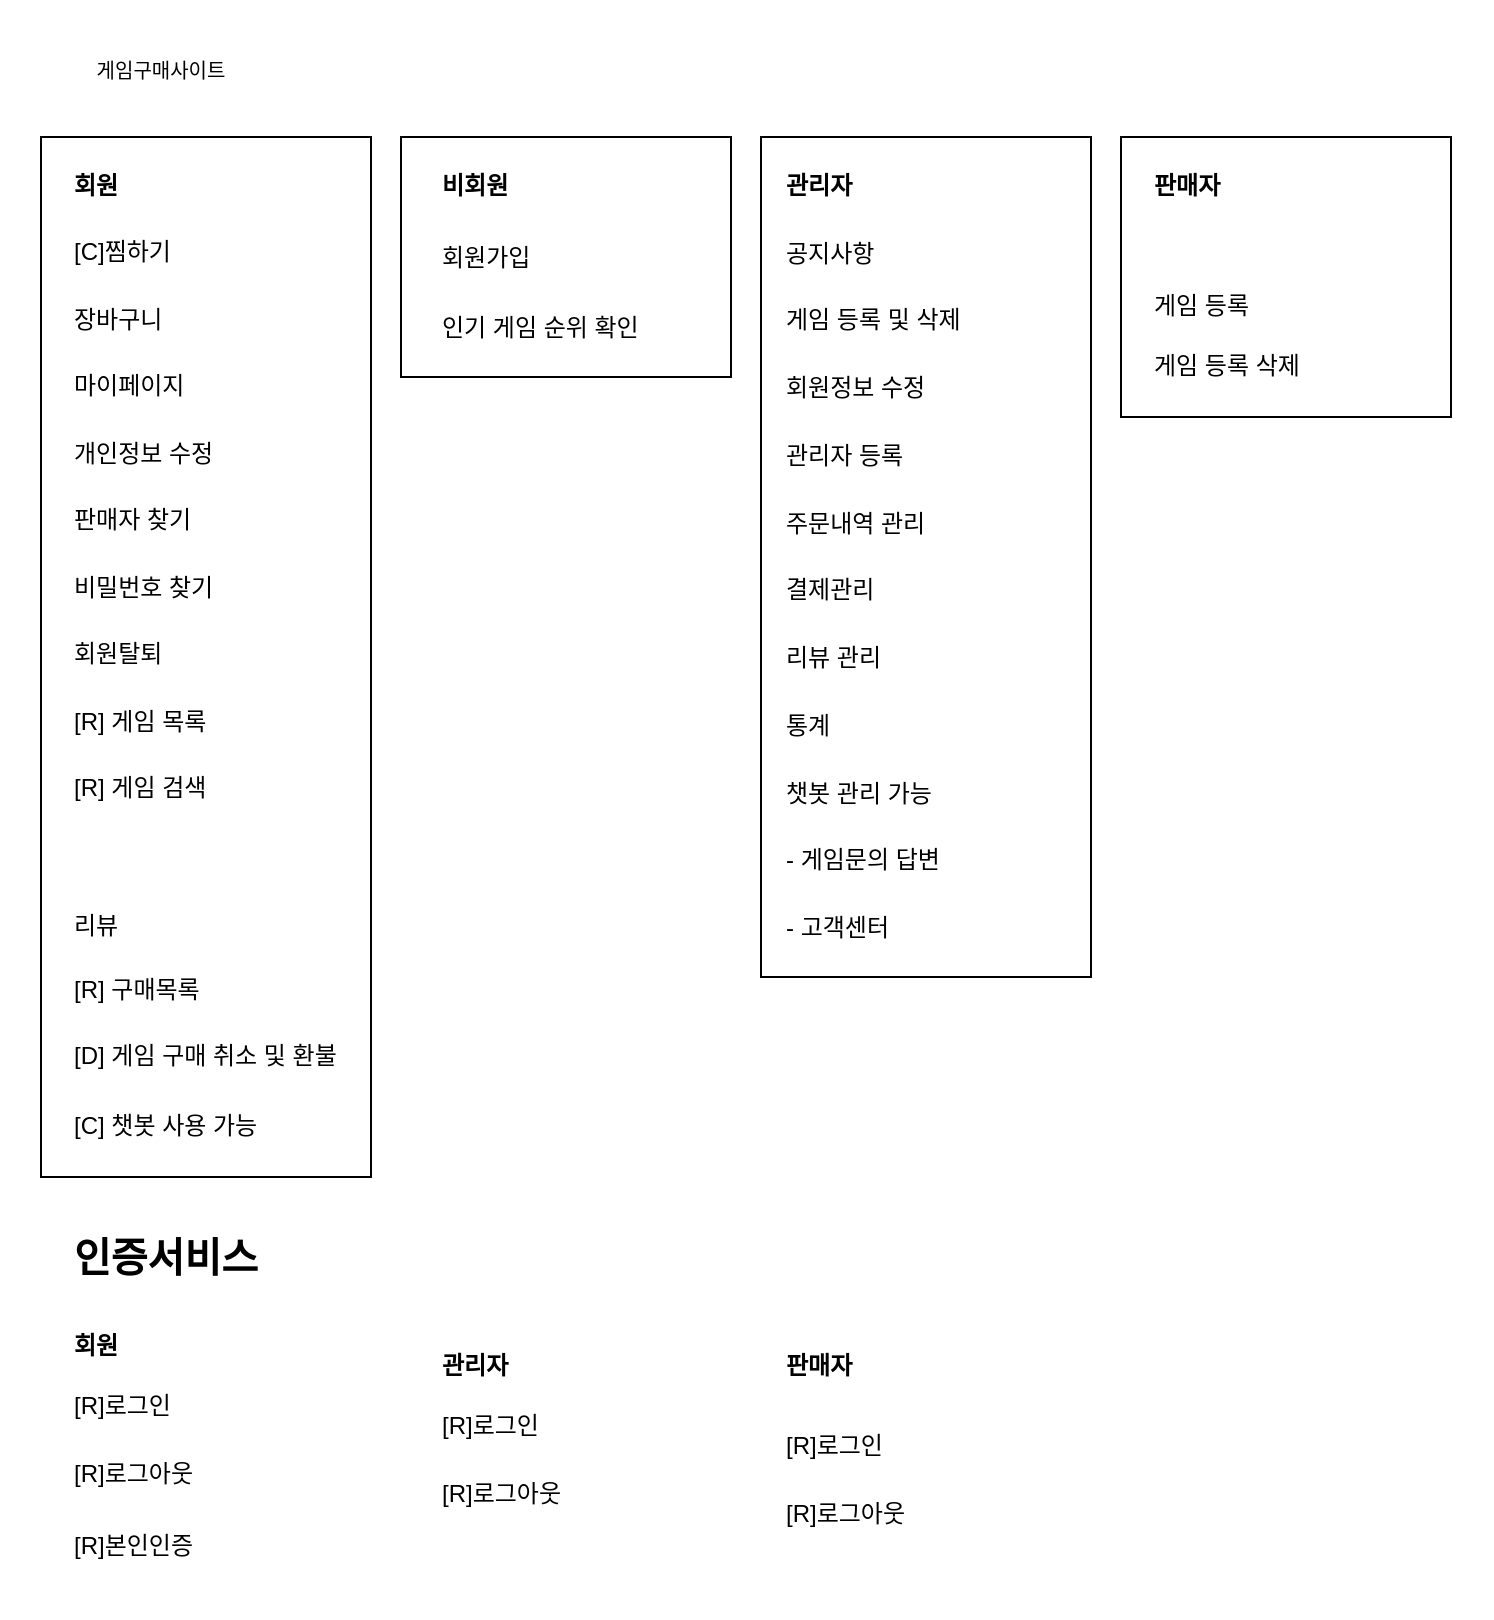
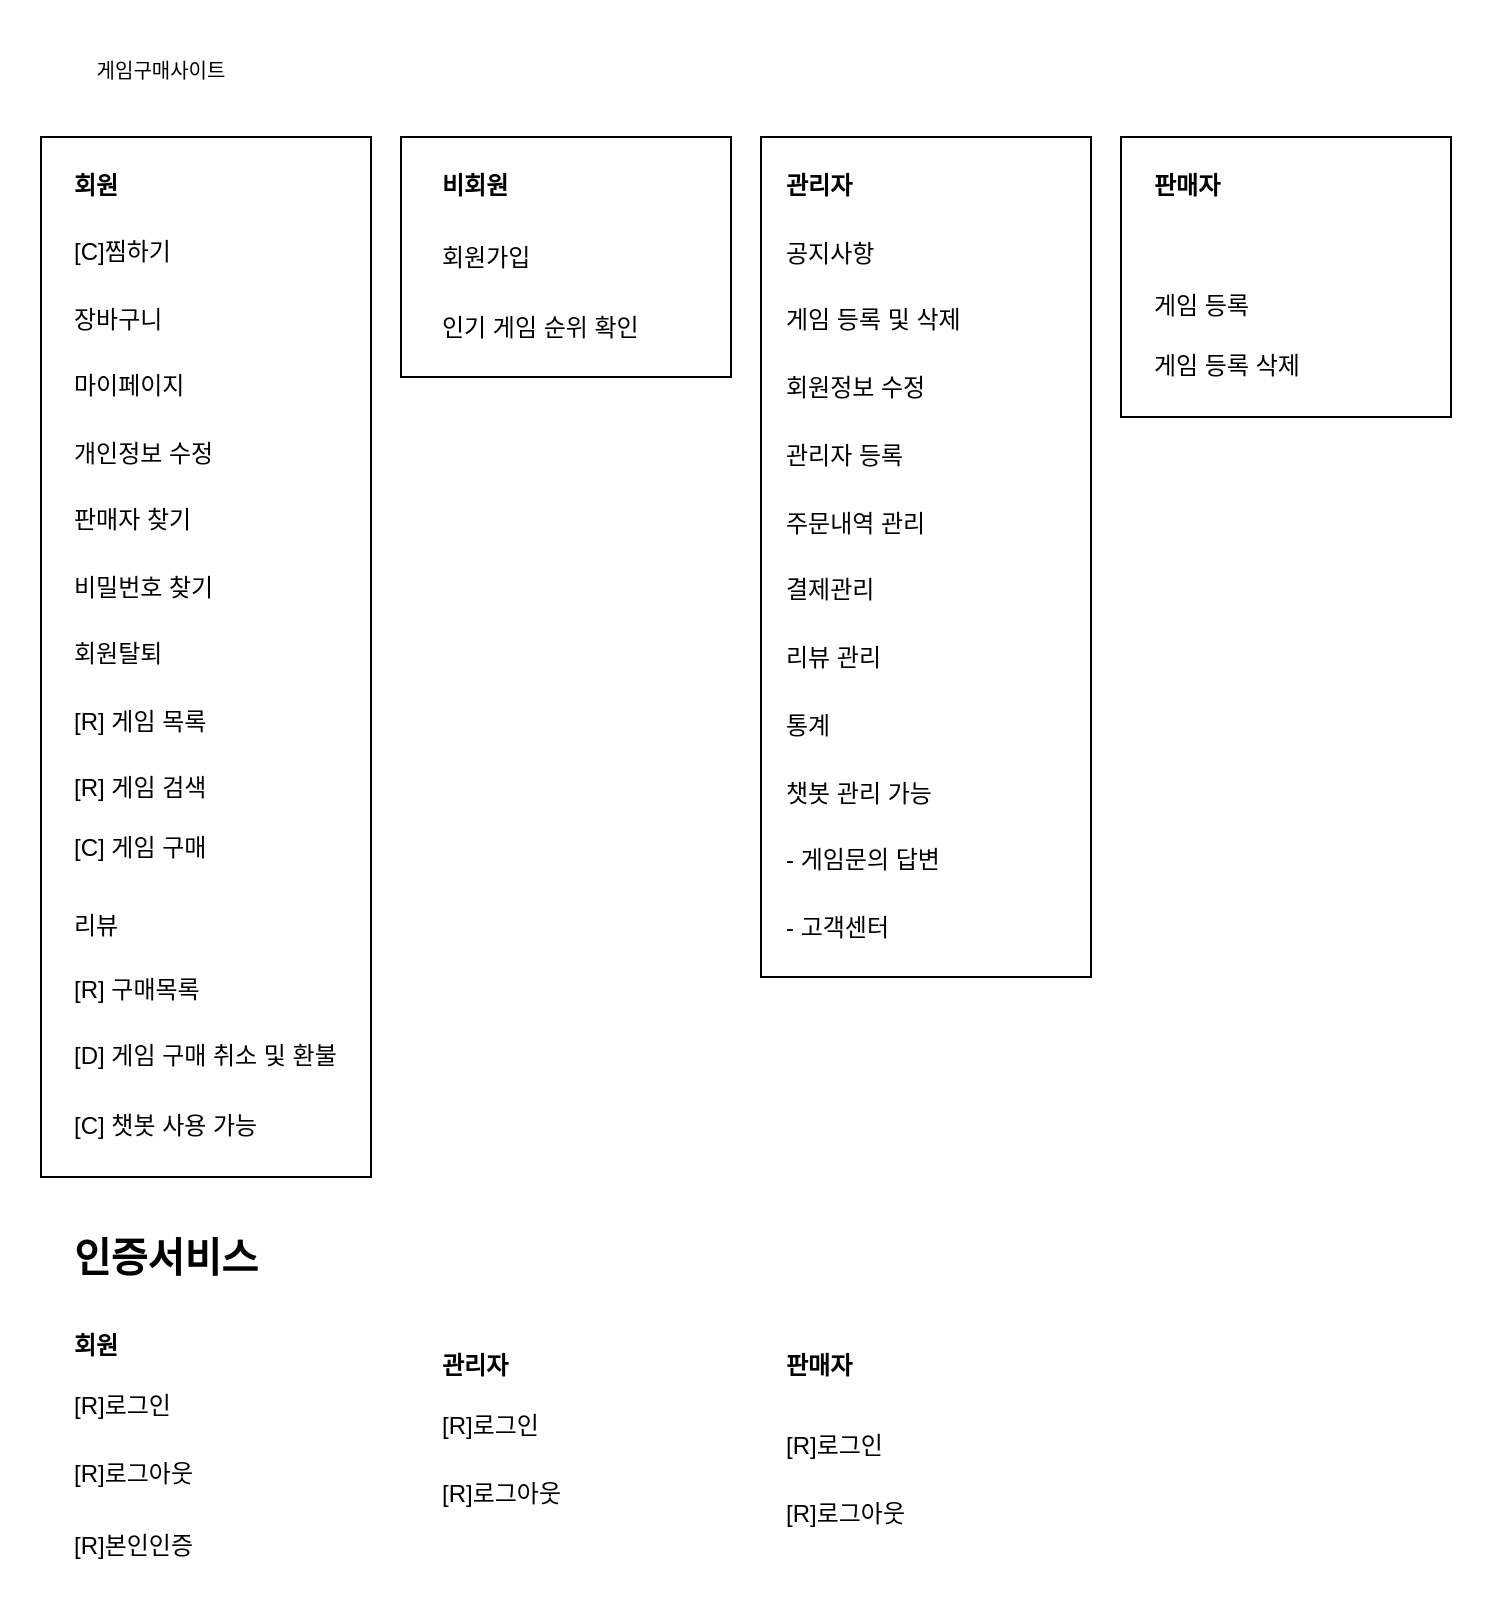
node "[C] 게임 구매": added
